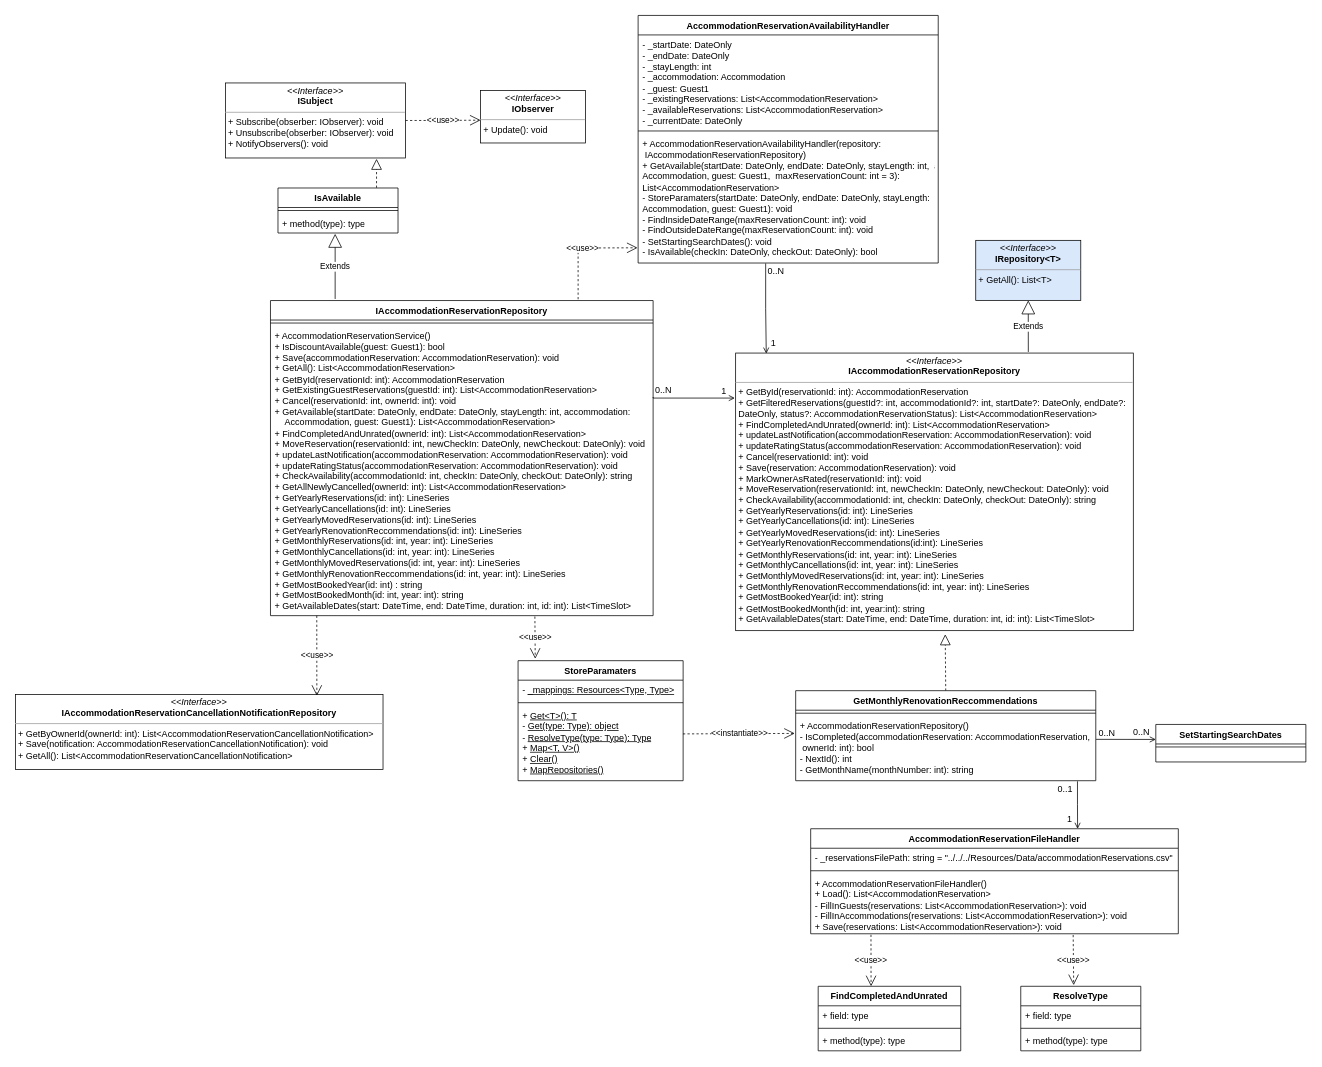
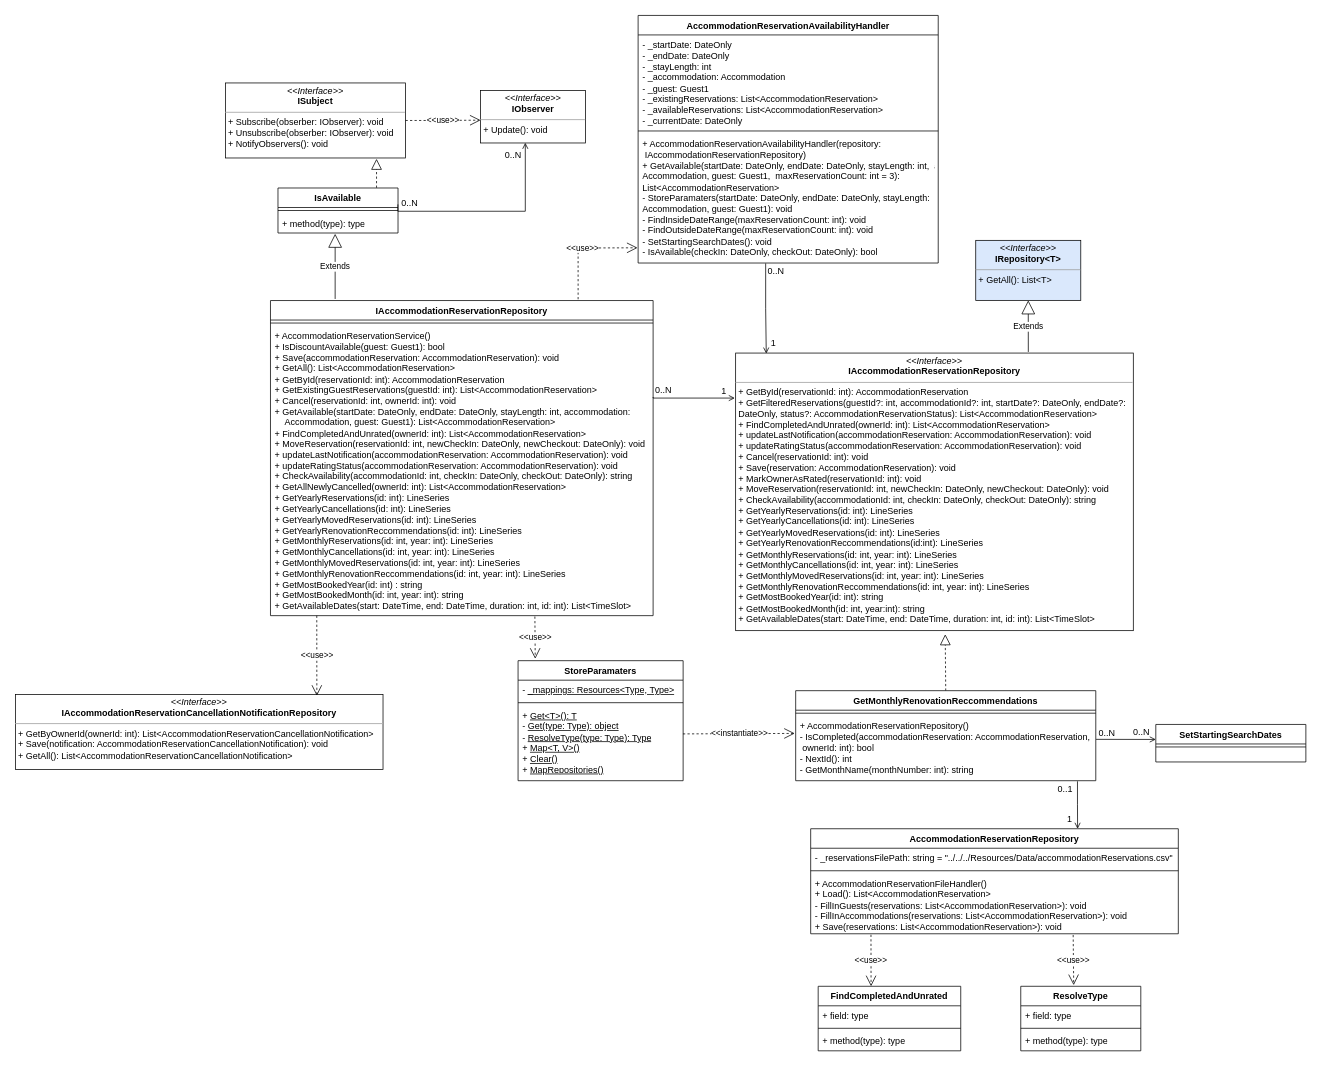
edge "IsAvailable" -> "<<Interface>> IObserver + Update(): void": added, labels "0..N", "0..N"
node "AccommodationReservationFileHandler": label "AccommodationReservationFileHandler" -> "AccommodationReservationRepository"
